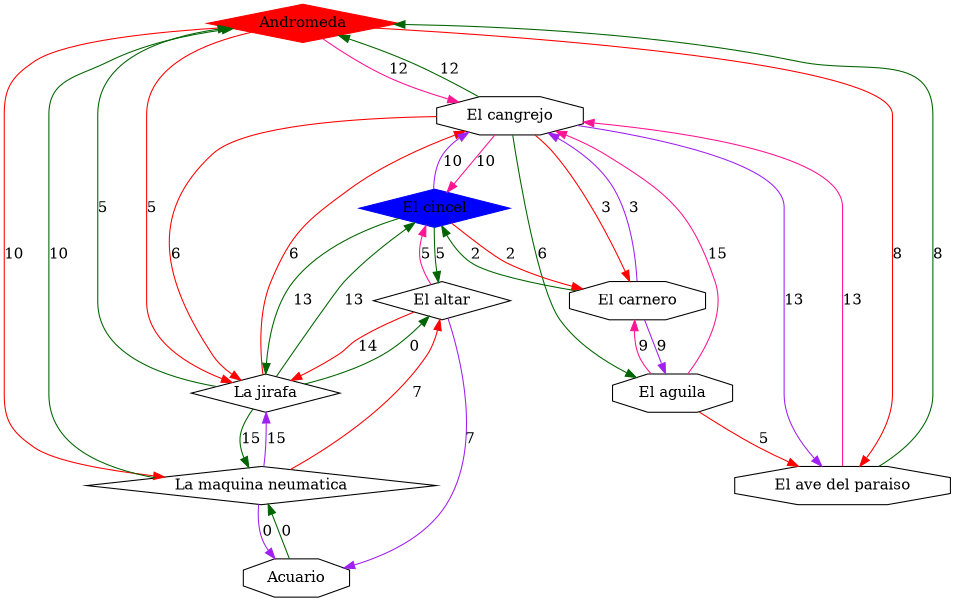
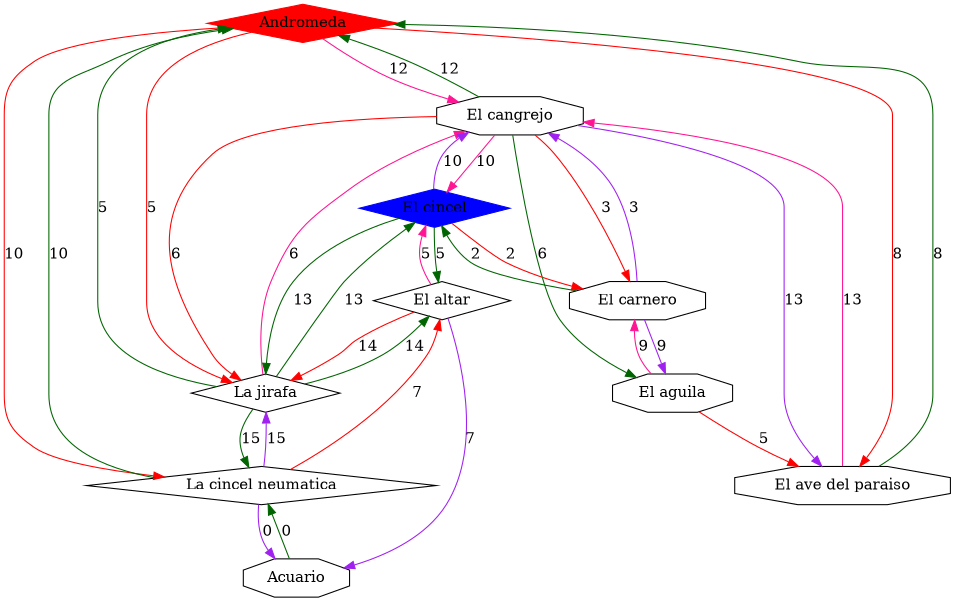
edge "La jirafa" -> "El cangrejo": color red -> deeppink
edge "El aguila" -> "El cangrejo": removed, label "15"
edge "La jirafa" -> "El altar": label "0" -> "14"
node "La maquina neumatica": label "La maquina neumatica" -> "La cincel neumatica"
